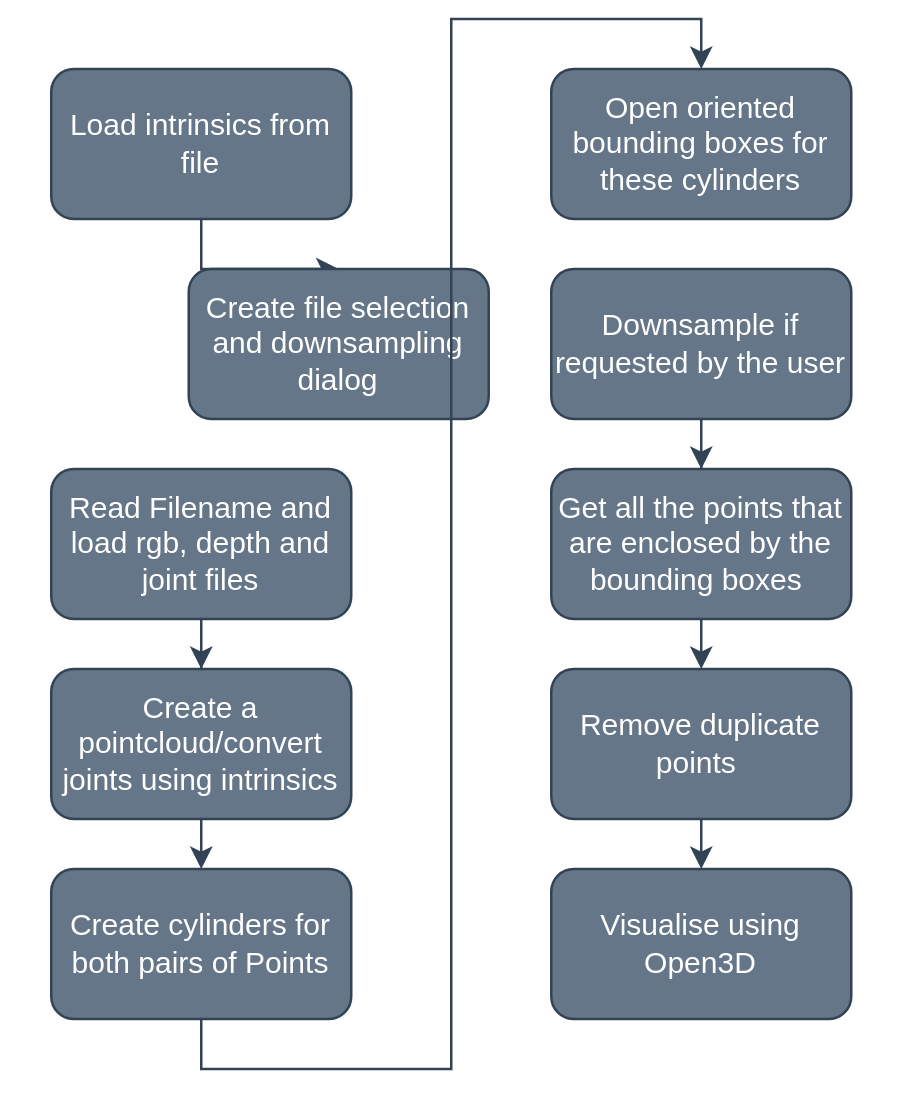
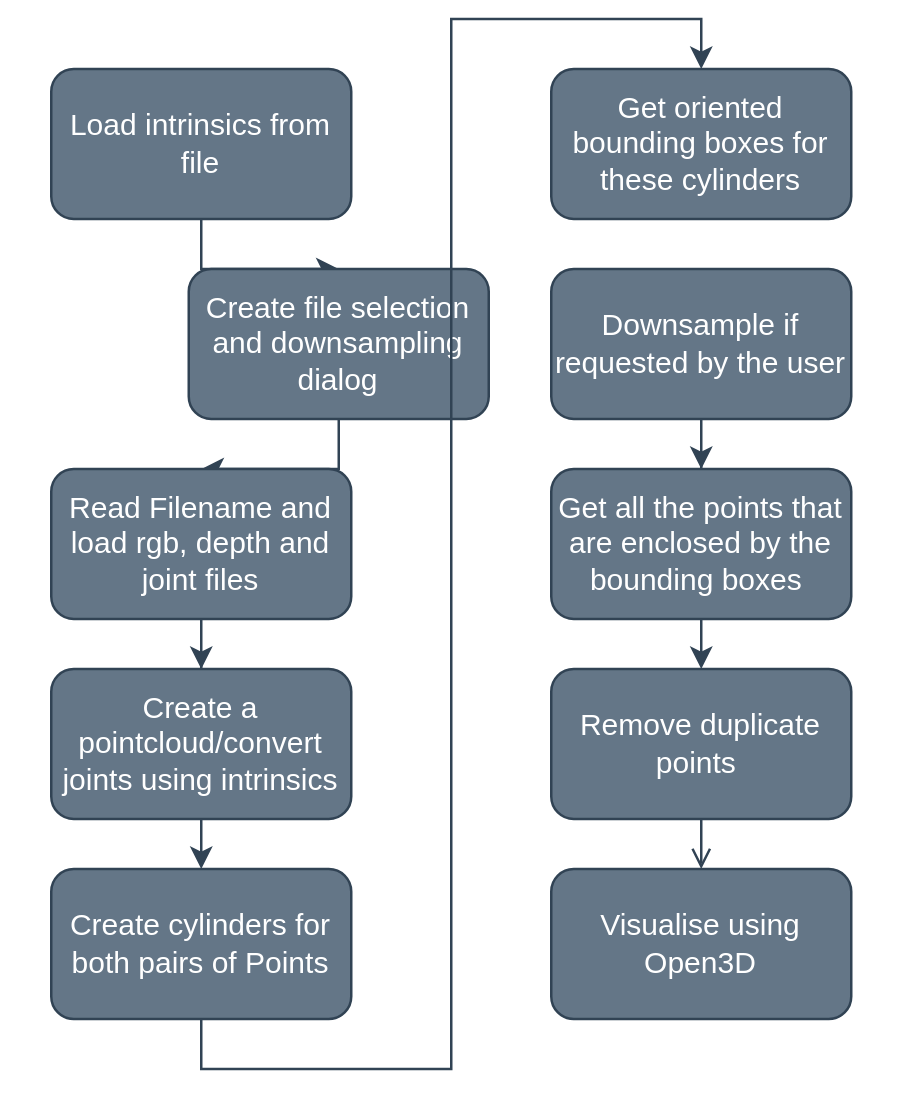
node "Open oriented bounding boxes for these cylinders": label "Open oriented bounding boxes for these cylinders" -> "Get oriented bounding boxes for these cylinders"
edge "Create file selection and downsampling dialog" -> "Read Filename and load rgb, depth and joint files": added
edge "Remove duplicate points" -> "Visualise using Open3D": arrowhead classic -> open
